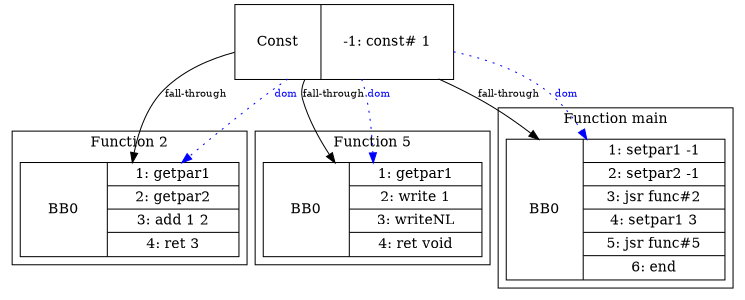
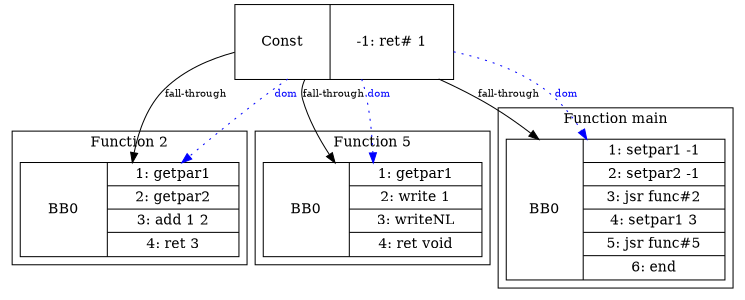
node "Const": text "-1: const# 1" -> "-1: ret# 1"
